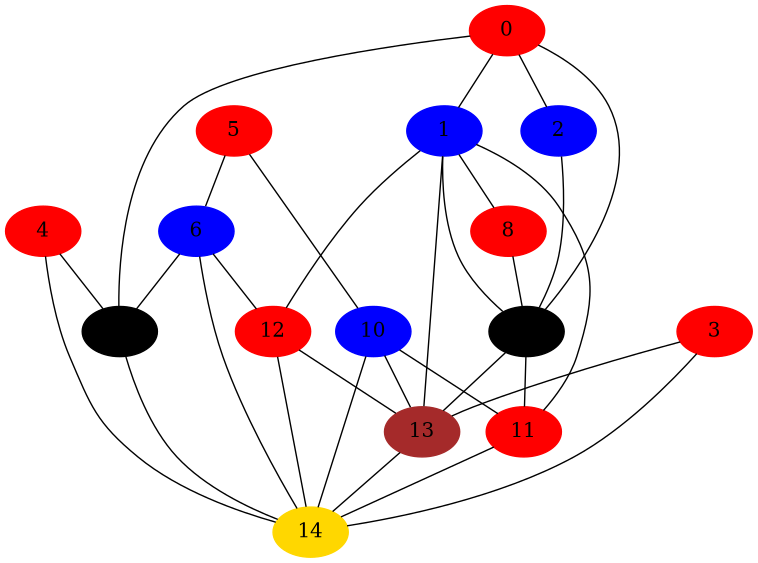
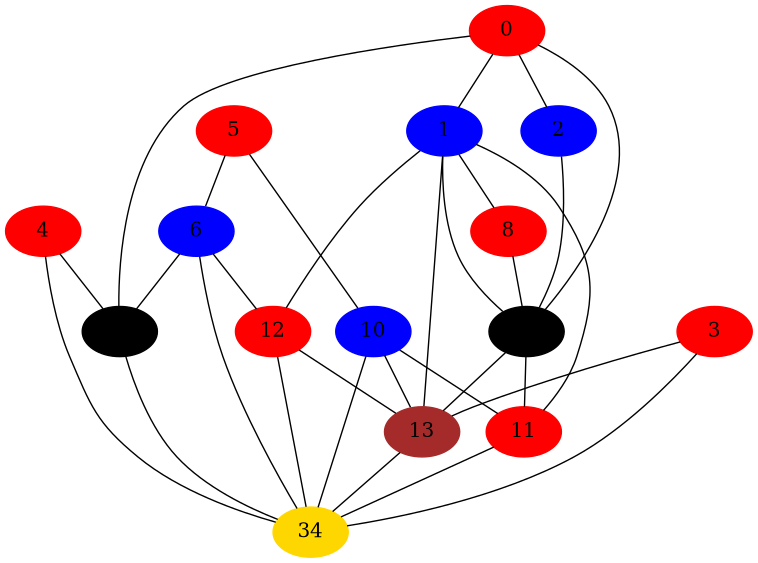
node "14": label "14" -> "34"
